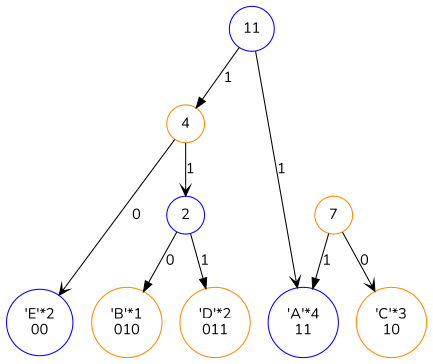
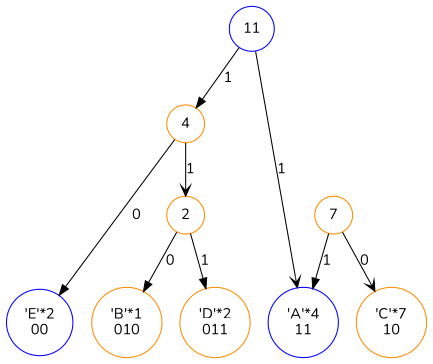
edge "4" -> "'E'*2 00": arrowhead vee -> normal
node "2": color blue -> darkorange
node "'C'*3 10": label "'C'*3 10" -> "'C'*7 10"
